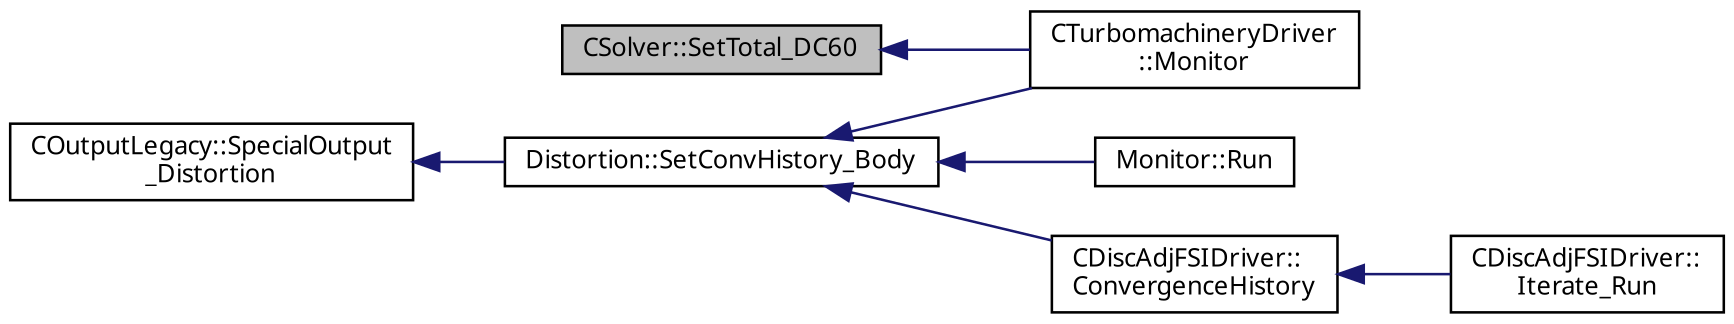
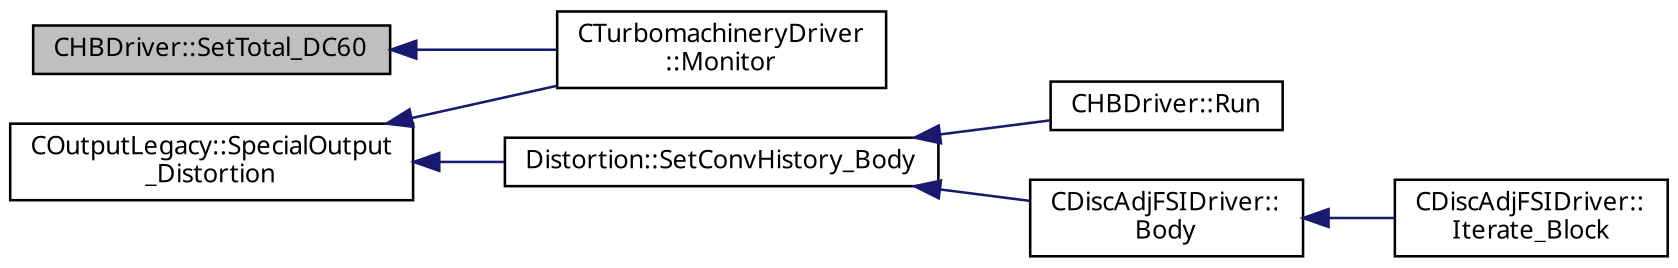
node "CSolver::SetTotal_DC60": label "CSolver::SetTotal_DC60" -> "CHBDriver::SetTotal_DC60"
edge "CTurbomachineryDriver ::Monitor" -> "Distortion::SetConvHistory_Body": now "CTurbomachineryDriver ::Monitor" -> "COutputLegacy::SpecialOutput _Distortion"
node "Monitor::Run": label "Monitor::Run" -> "CHBDriver::Run"
node "CDiscAdjFSIDriver:: ConvergenceHistory": label "CDiscAdjFSIDriver:: ConvergenceHistory" -> "CDiscAdjFSIDriver:: Body"
node "CDiscAdjFSIDriver:: Iterate_Run": label "CDiscAdjFSIDriver:: Iterate_Run" -> "CDiscAdjFSIDriver:: Iterate_Block"
